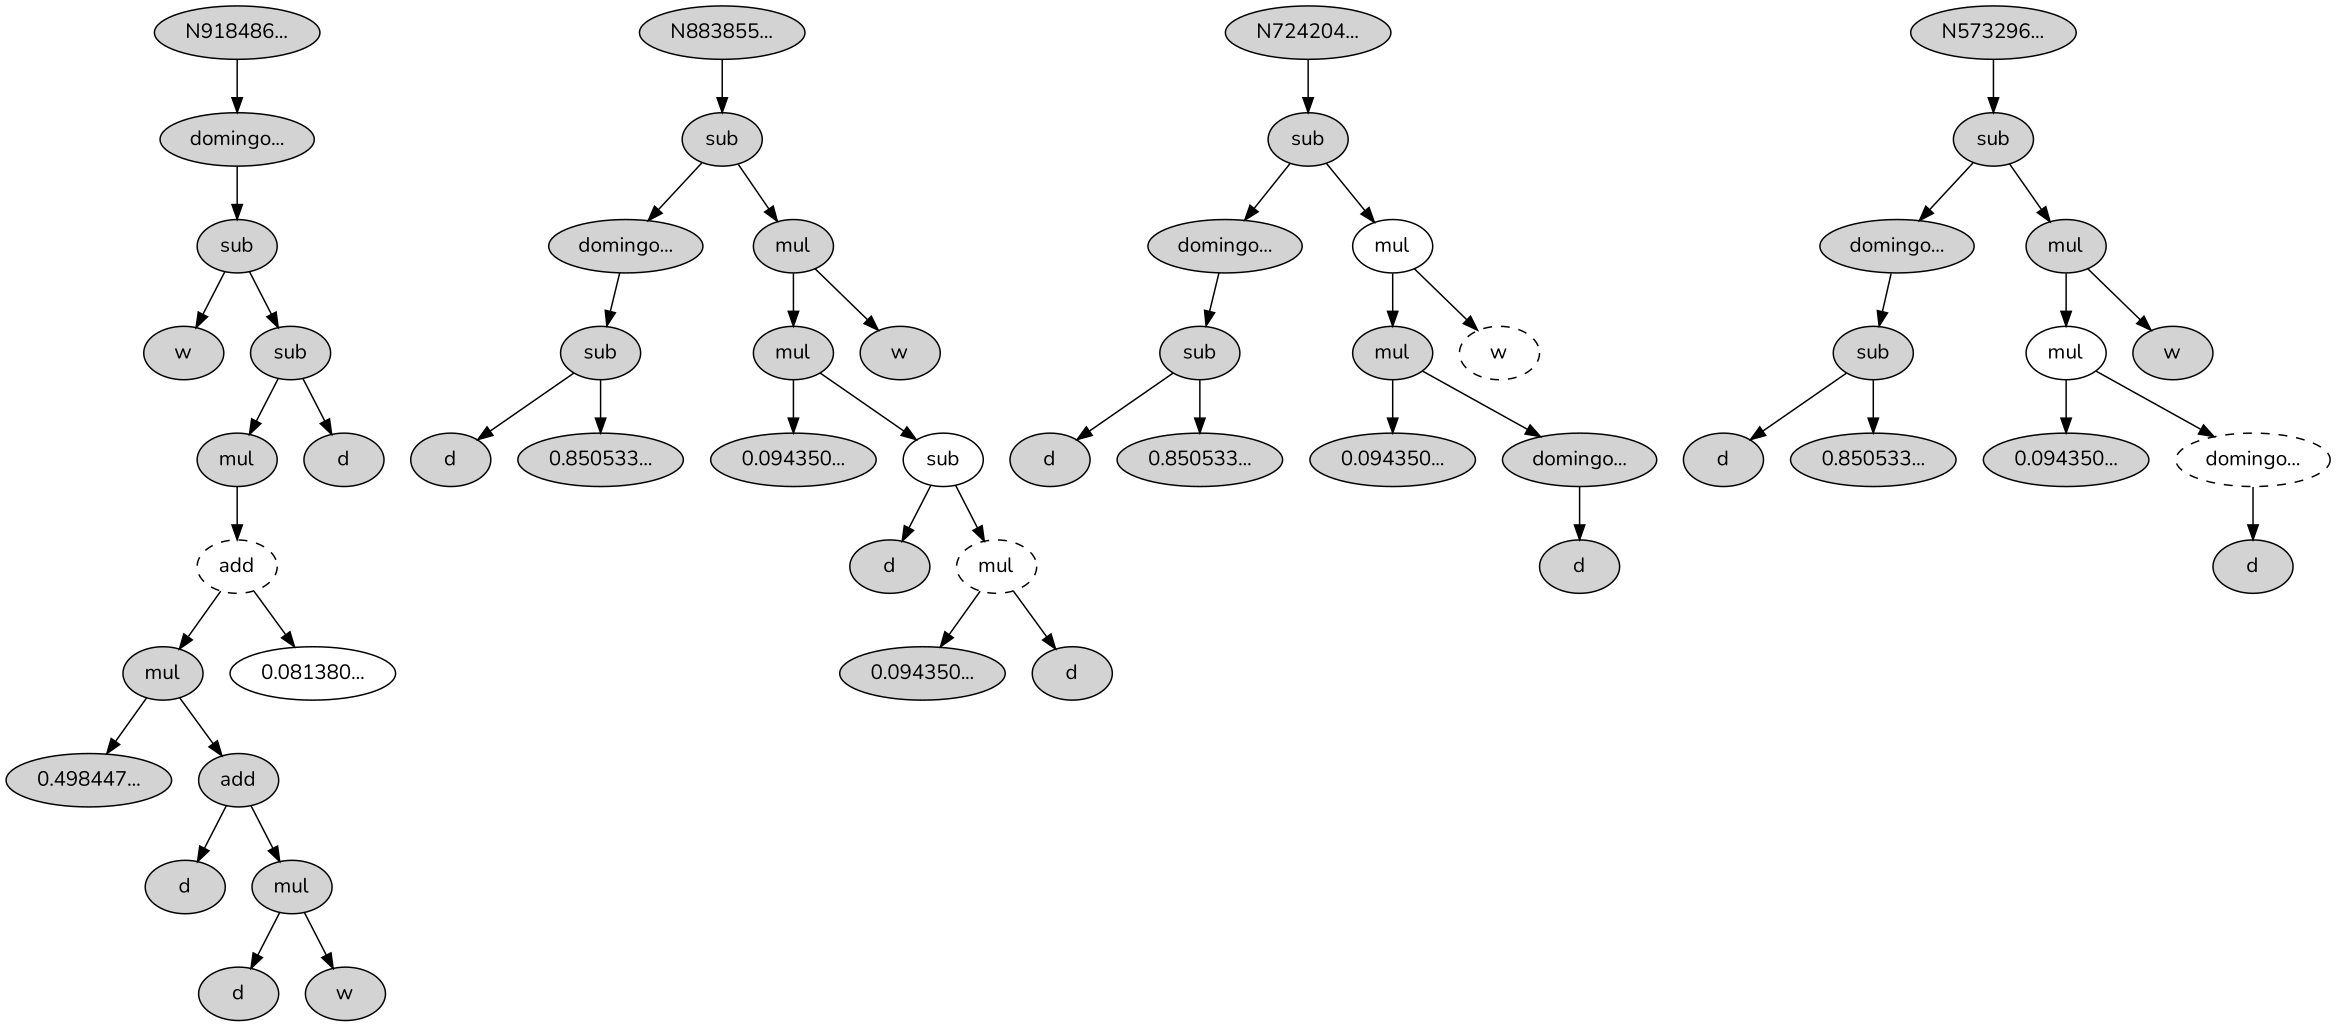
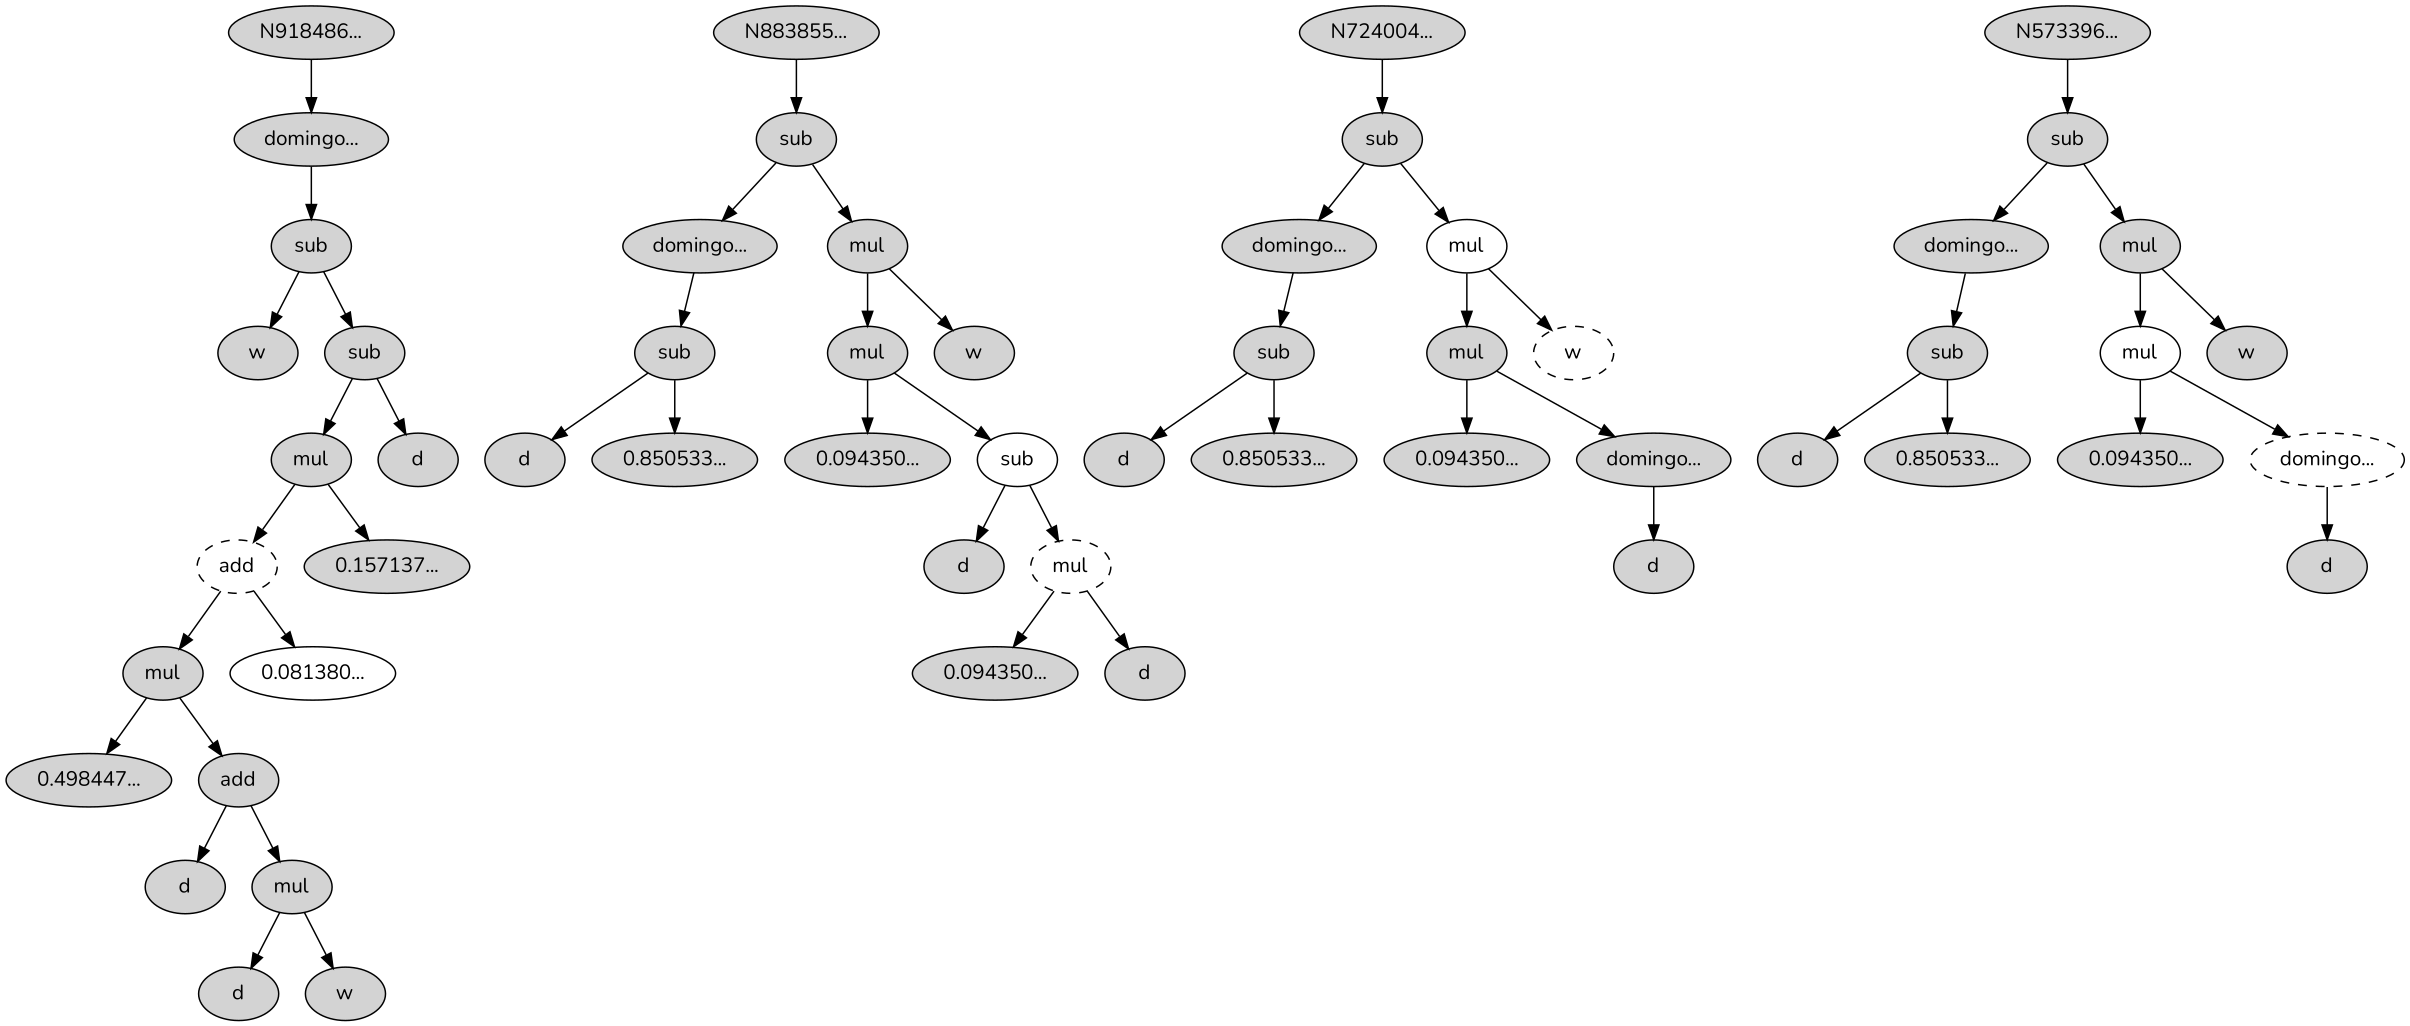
node "N724204...": label "N724204..." -> "N724004..."
node "N573296...": label "N573296..." -> "N573396..."
node "0.157137...": added
